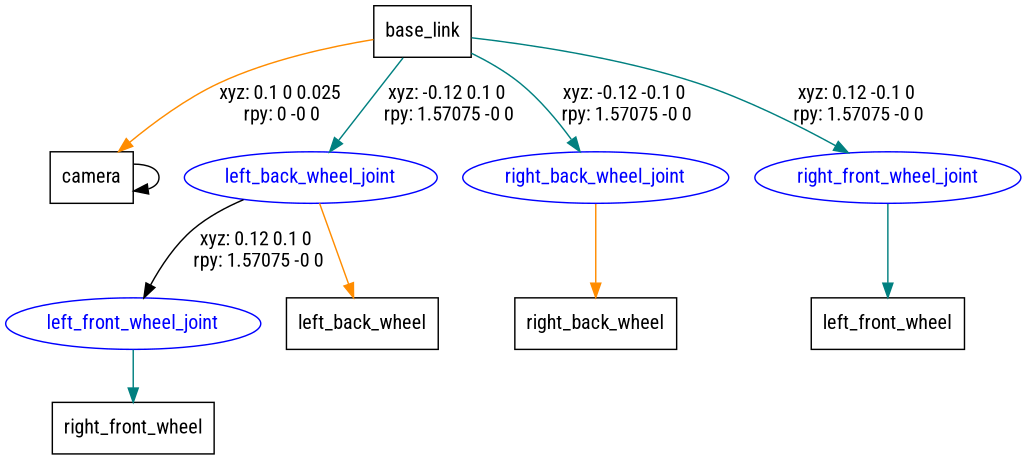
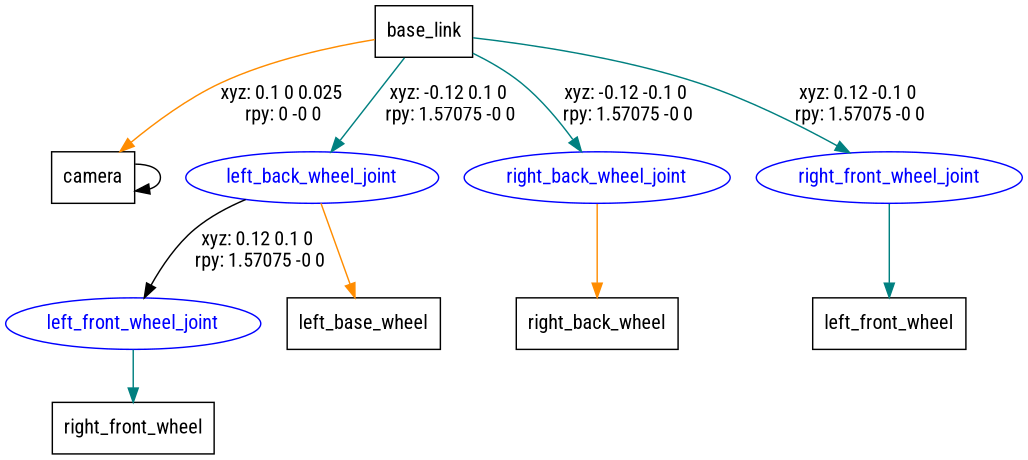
node "left_back_wheel": label "left_back_wheel" -> "left_base_wheel"
